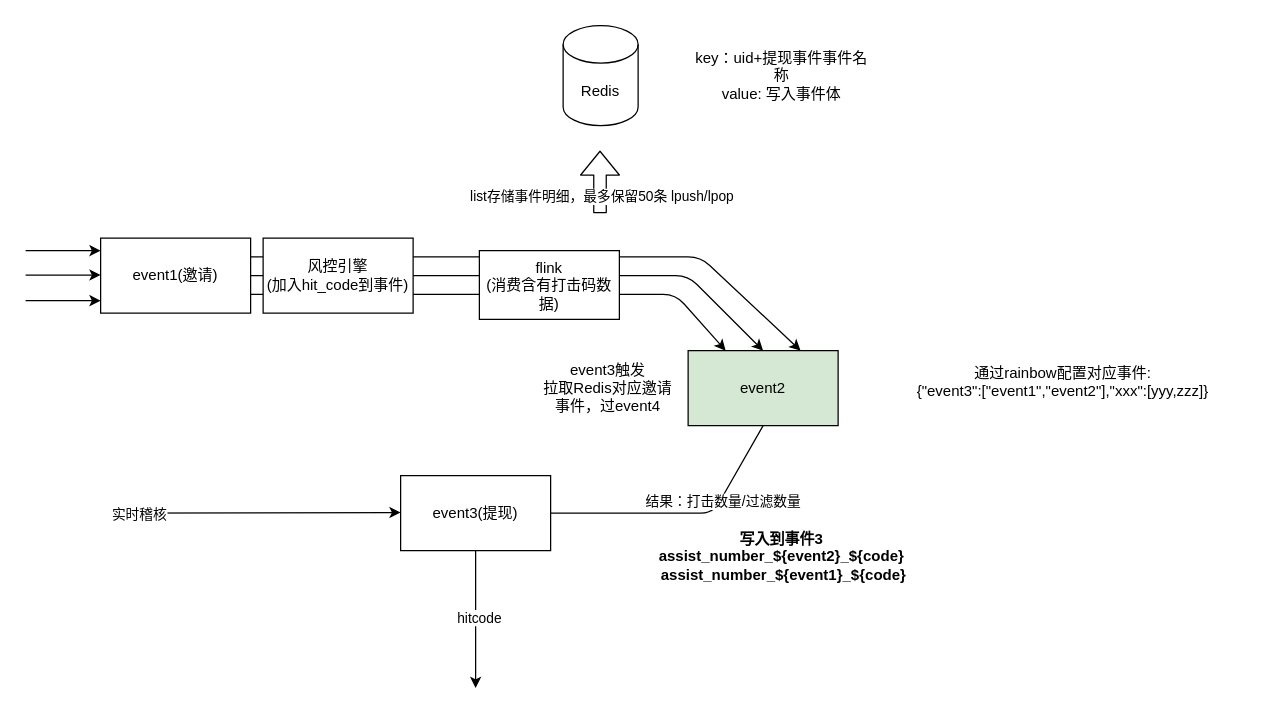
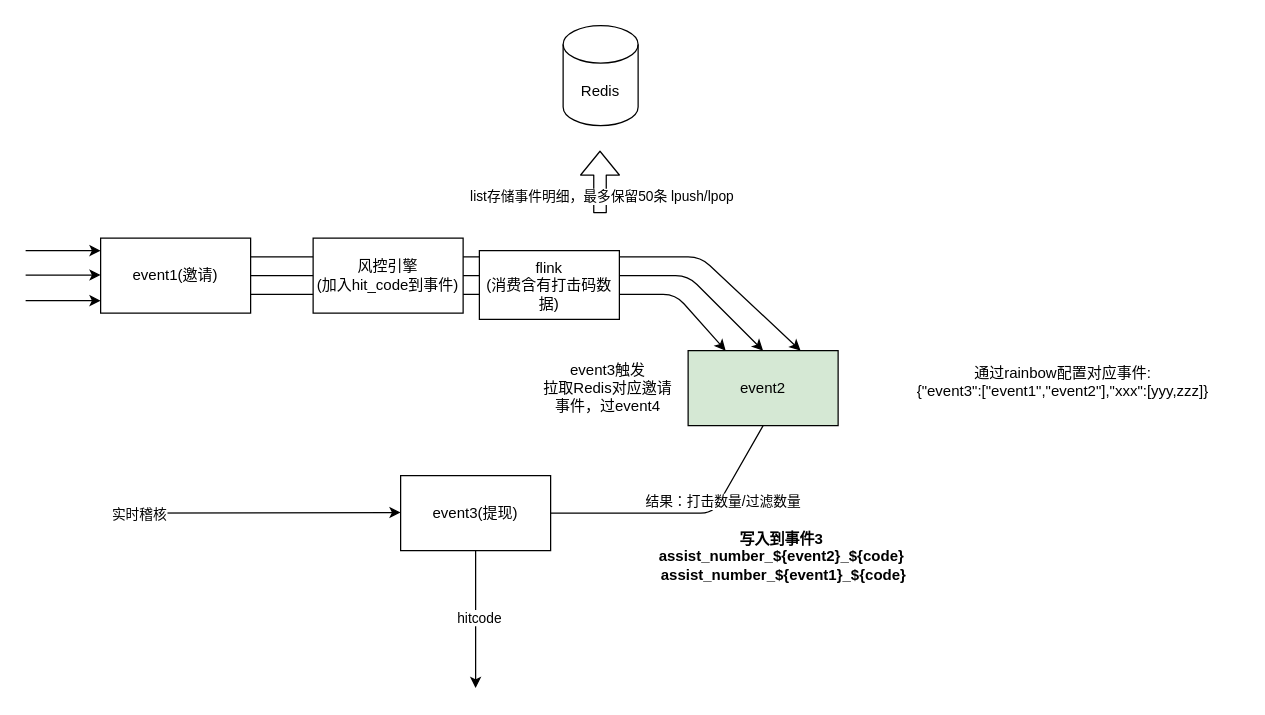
node "key：uid+提现事件事件名称 value: 写入事件体": removed
node "风控引擎 (加入hit_code到事件)": moved (338, 276) -> (388, 276)
